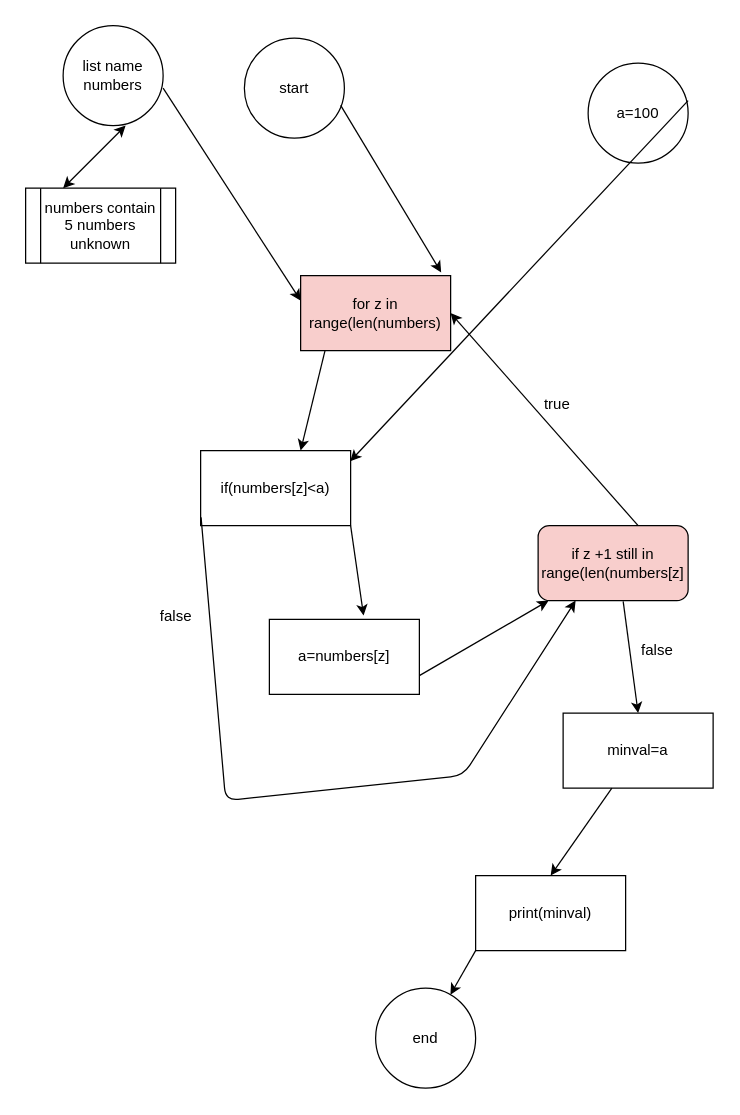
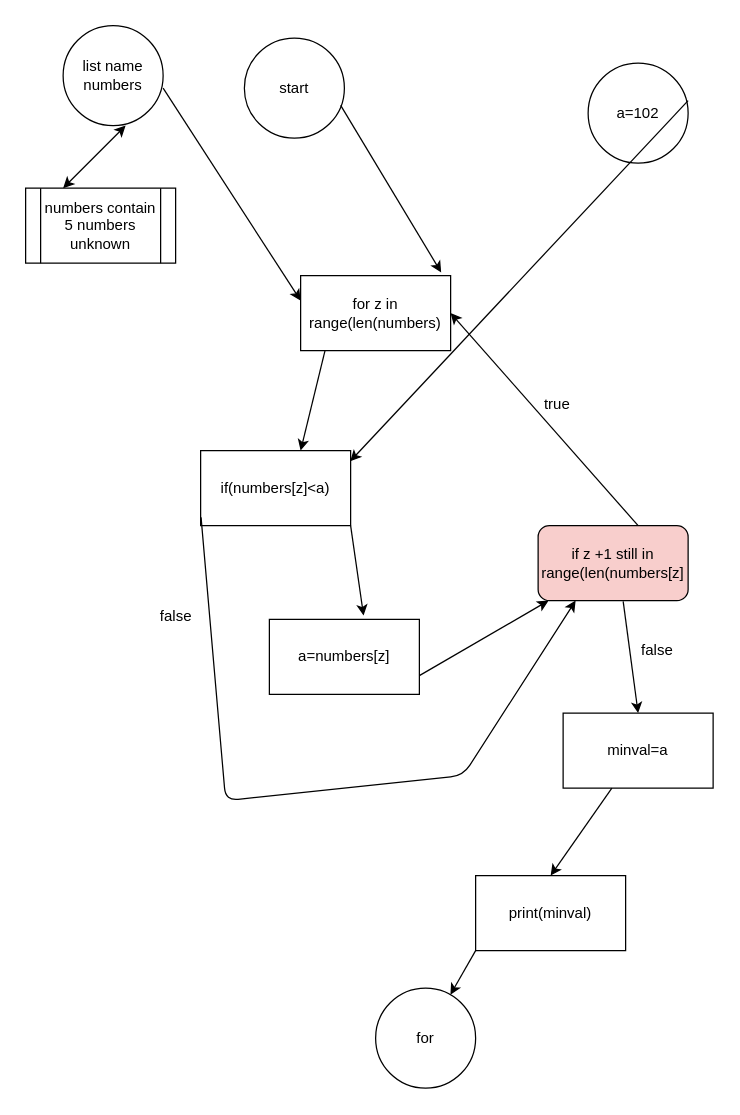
node "a=100": label "a=100" -> "a=102"
node "for z in range(len(numbers)": fillcolor #f8cecc -> #ffffff
node "end": label "end" -> "for"
